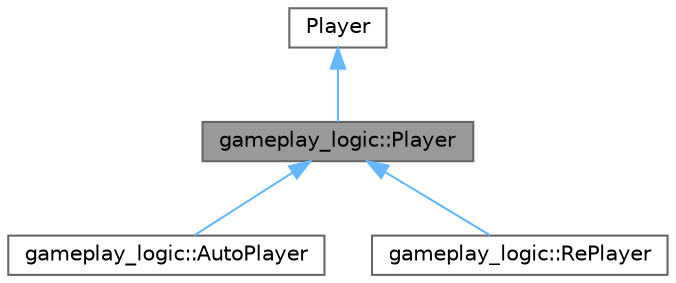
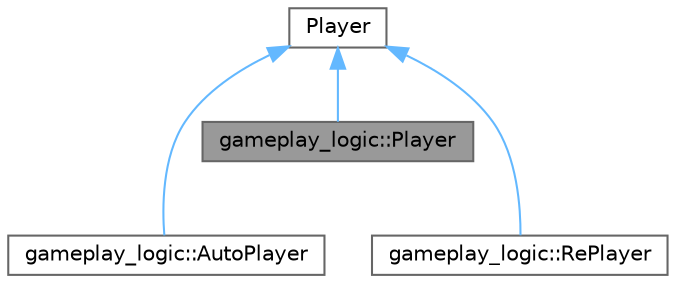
edge "gameplay_logic::AutoPlayer" -> "gameplay_logic::Player": now "gameplay_logic::AutoPlayer" -> "Player"
edge "gameplay_logic::RePlayer" -> "gameplay_logic::Player": now "gameplay_logic::RePlayer" -> "Player"
